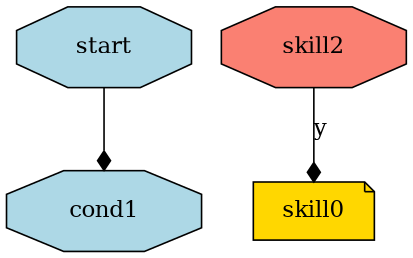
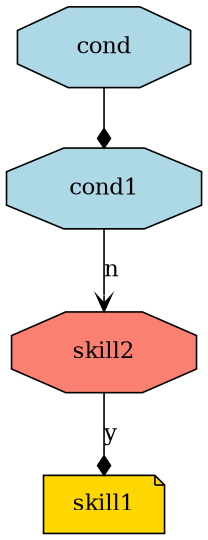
node "start": label "start" -> "cond"
node "skill0": label "skill0" -> "skill1"
edge "cond1" -> "skill2": added, label "n"
